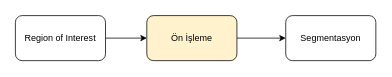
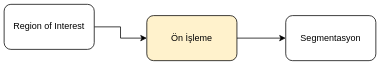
node "Region of Interest": moved (60, 38) -> (49, 27)
